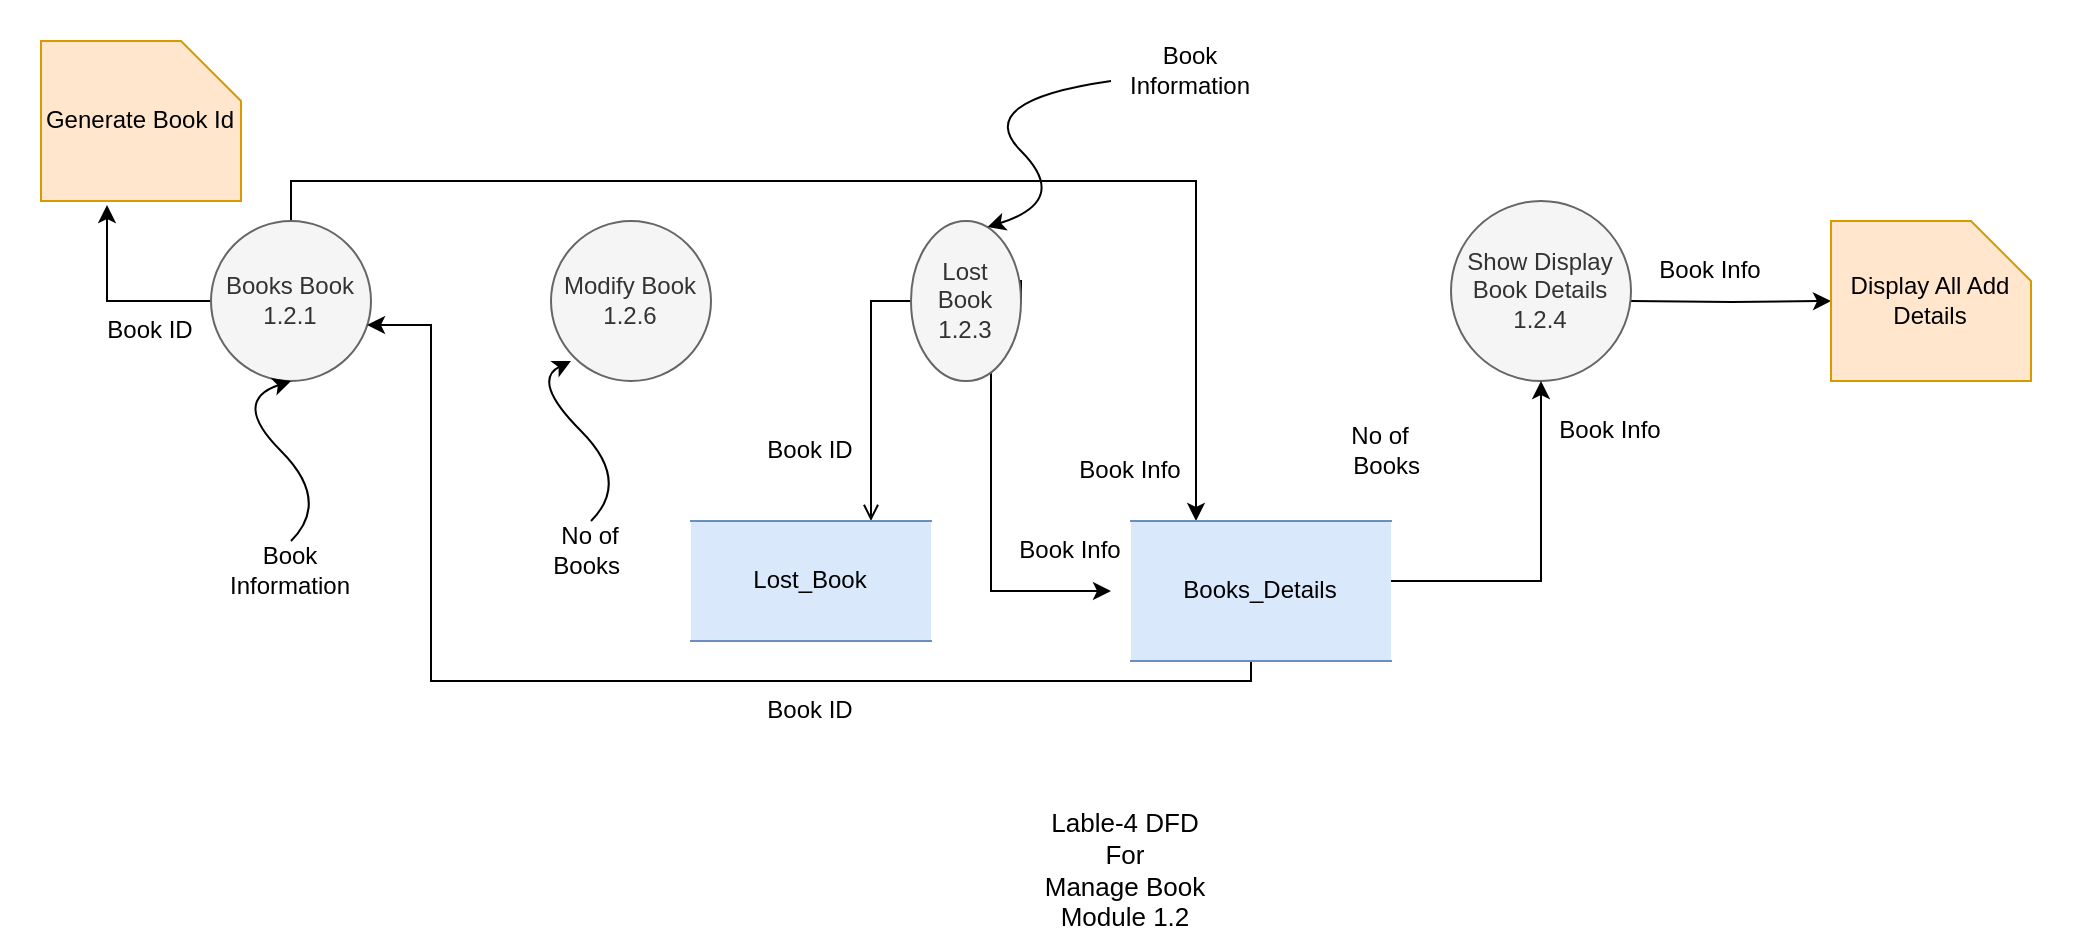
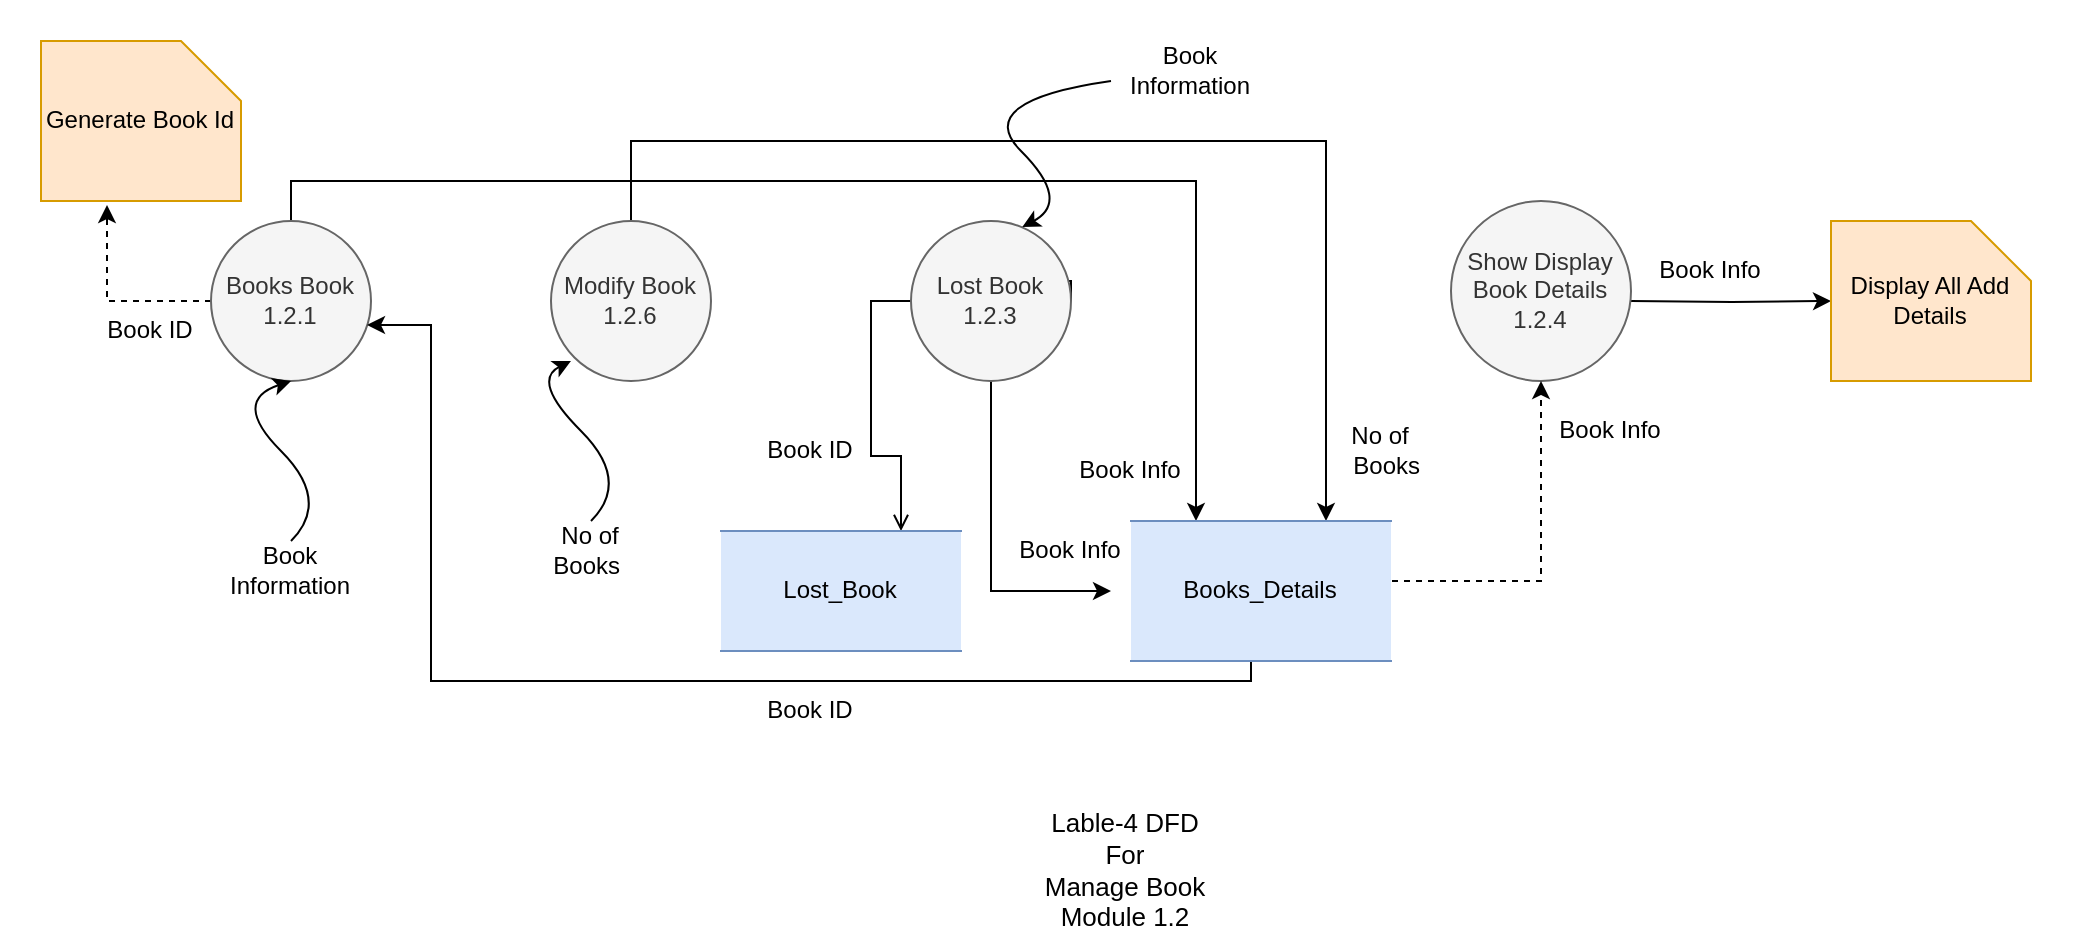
edge "Modify Book 1.2.6" -> "Books_Details": added
edge "Books Book 1.2.1" -> "Generate Book Id": style solid -> dashed
node "Lost Book 1.2.3": size 110x160 -> 160x160
edge "Books_Details" -> "Show Display Book Details 1.2.4": style solid -> dashed
node "Lost_Book": moved (811, 581) -> (841, 591)
